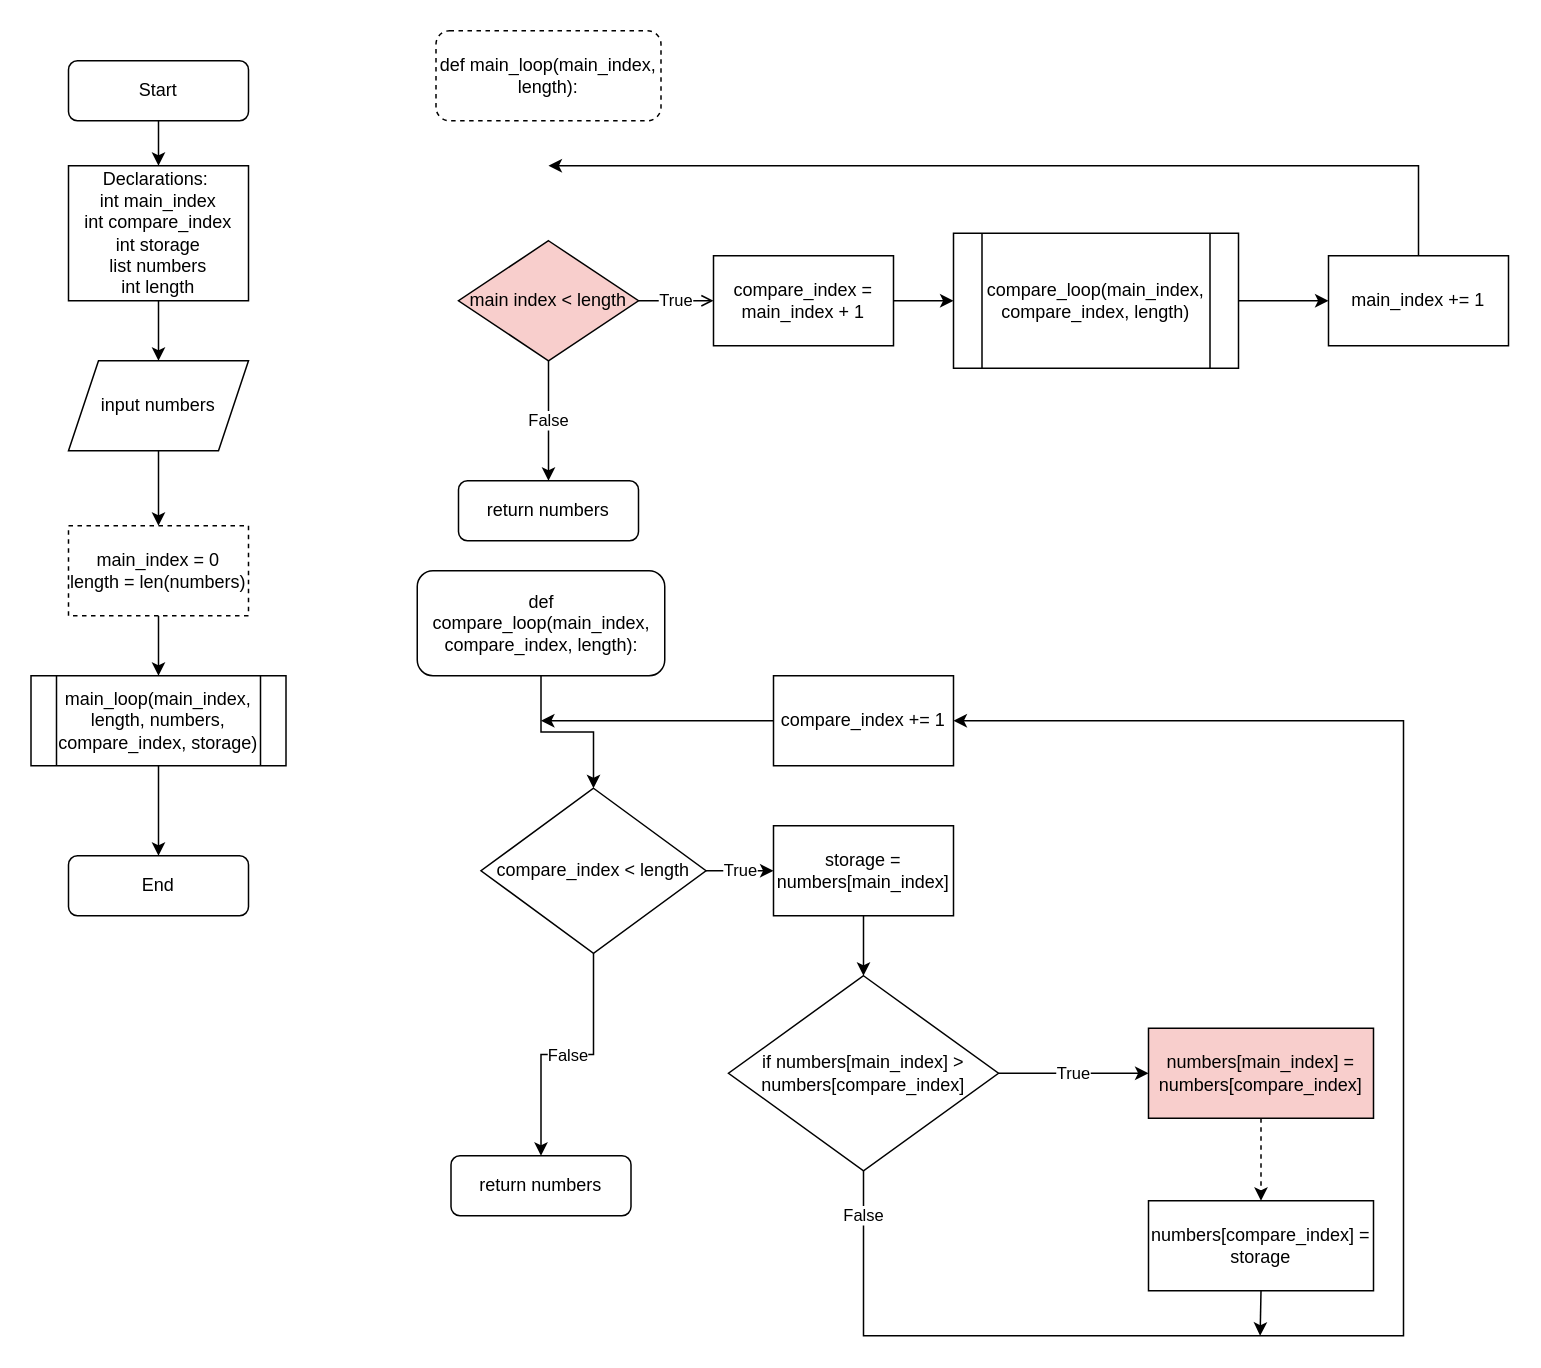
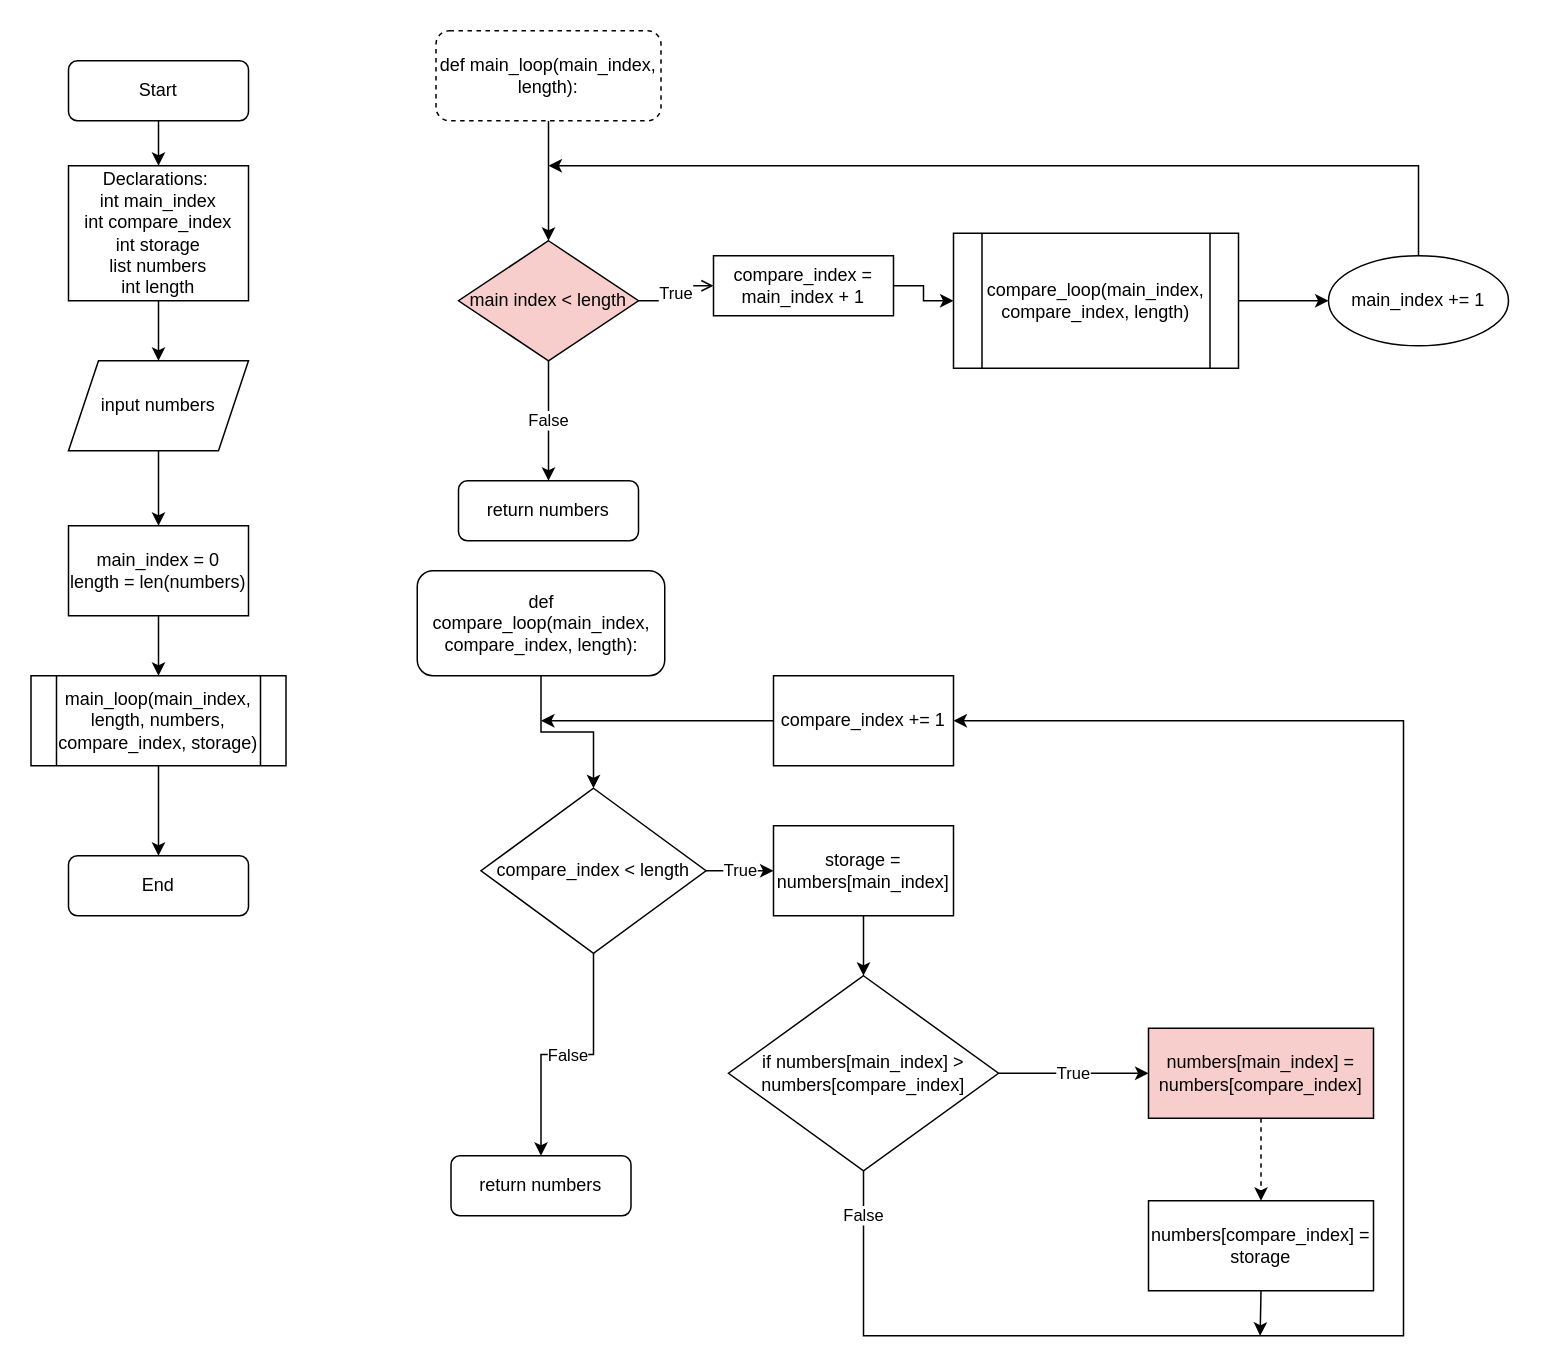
edge "def main_loop(main_index, length):" -> "main index < length": added
node "compare_index = main_index + 1": size 180x90 -> 180x60
node "main_index += 1": shape rectangle -> ellipse
node "main_index = 0 length = len(numbers)": style dashed -> solid
